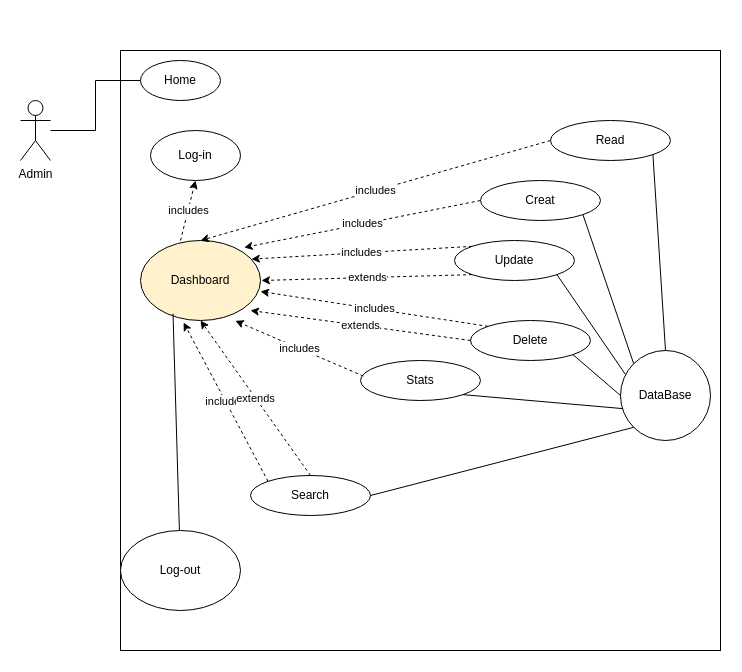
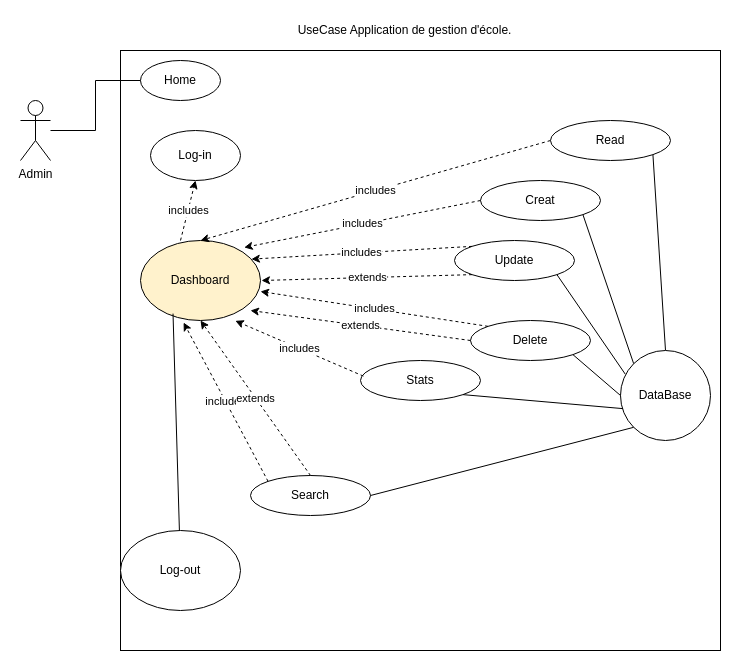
node "UseCase Application de gestion d'école.": added
